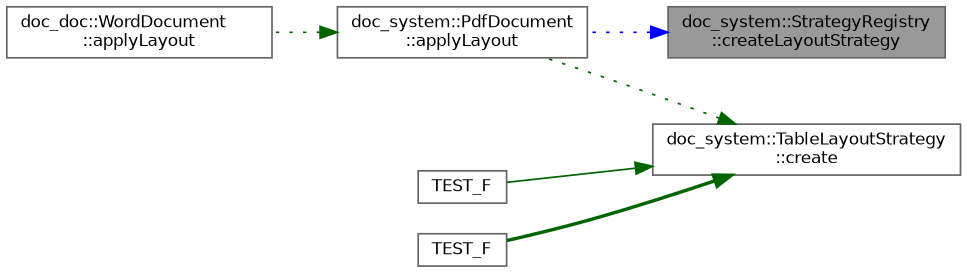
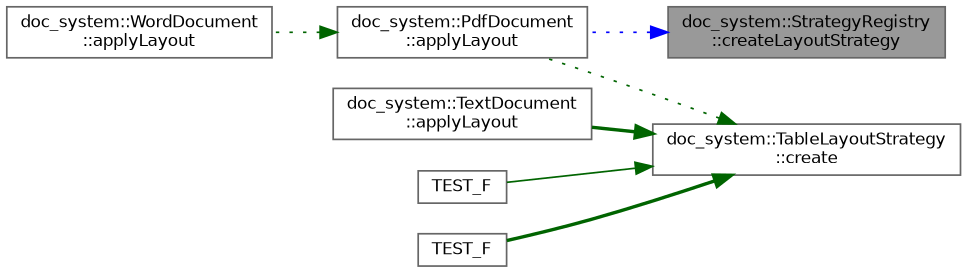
node "doc_doc::WordDocument ::applyLayout": label "doc_doc::WordDocument ::applyLayout" -> "doc_system::WordDocument ::applyLayout"
node "doc_system::TextDocument ::applyLayout": added
